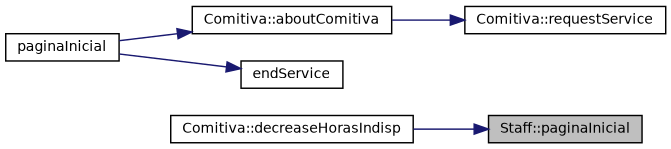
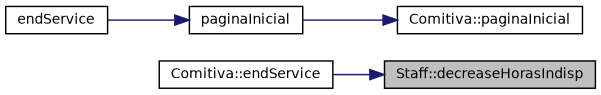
node "Comitiva::aboutComitiva": label "Comitiva::aboutComitiva" -> "Comitiva::paginaInicial"
node "Comitiva::requestService": removed
edge "paginaInicial" -> "endService": reversed
node "Comitiva::decreaseHorasIndisp": label "Comitiva::decreaseHorasIndisp" -> "Comitiva::endService"
node "Staff::paginaInicial": label "Staff::paginaInicial" -> "Staff::decreaseHorasIndisp"
